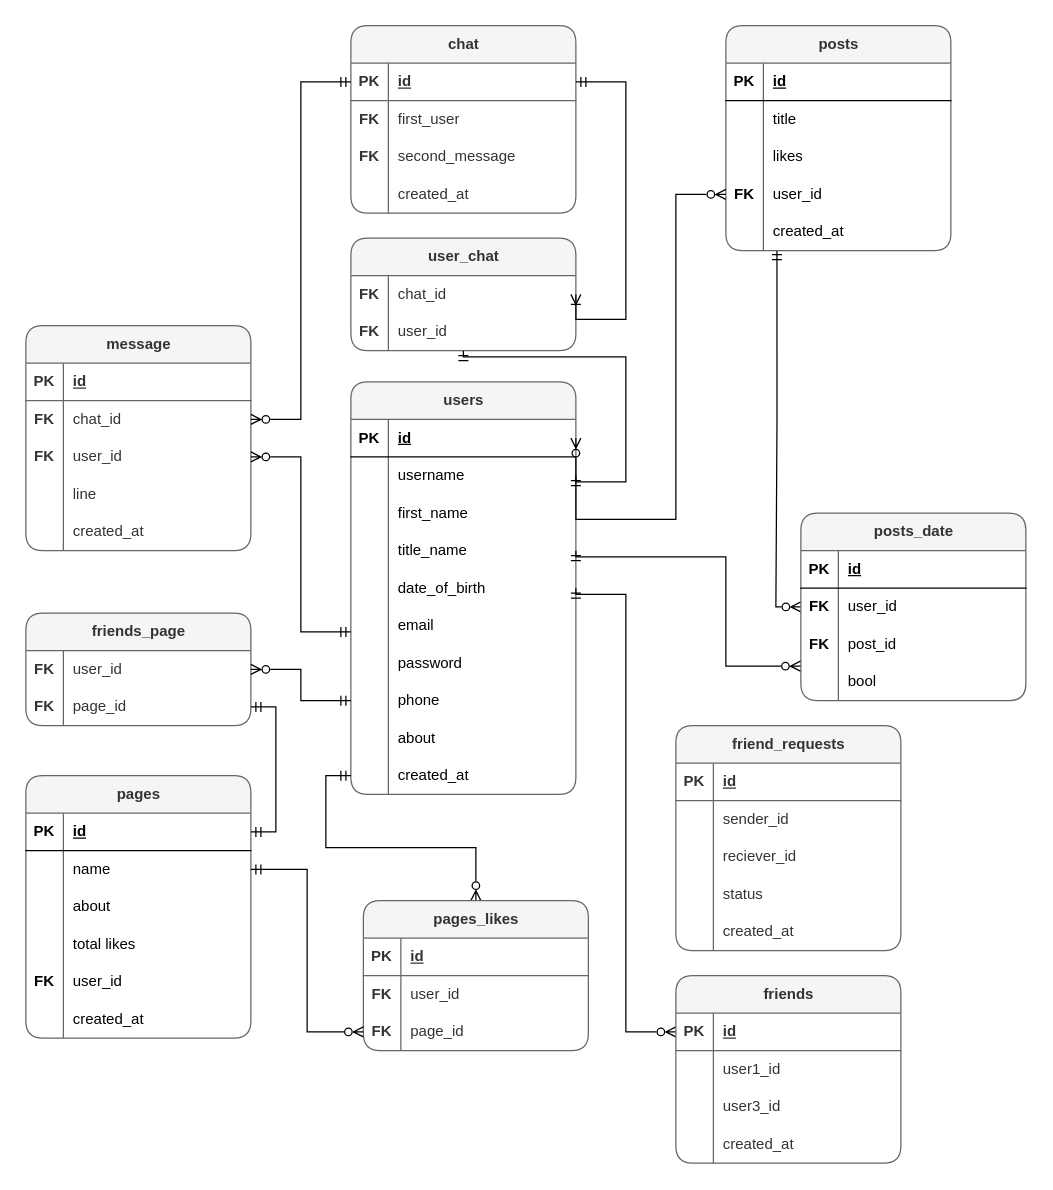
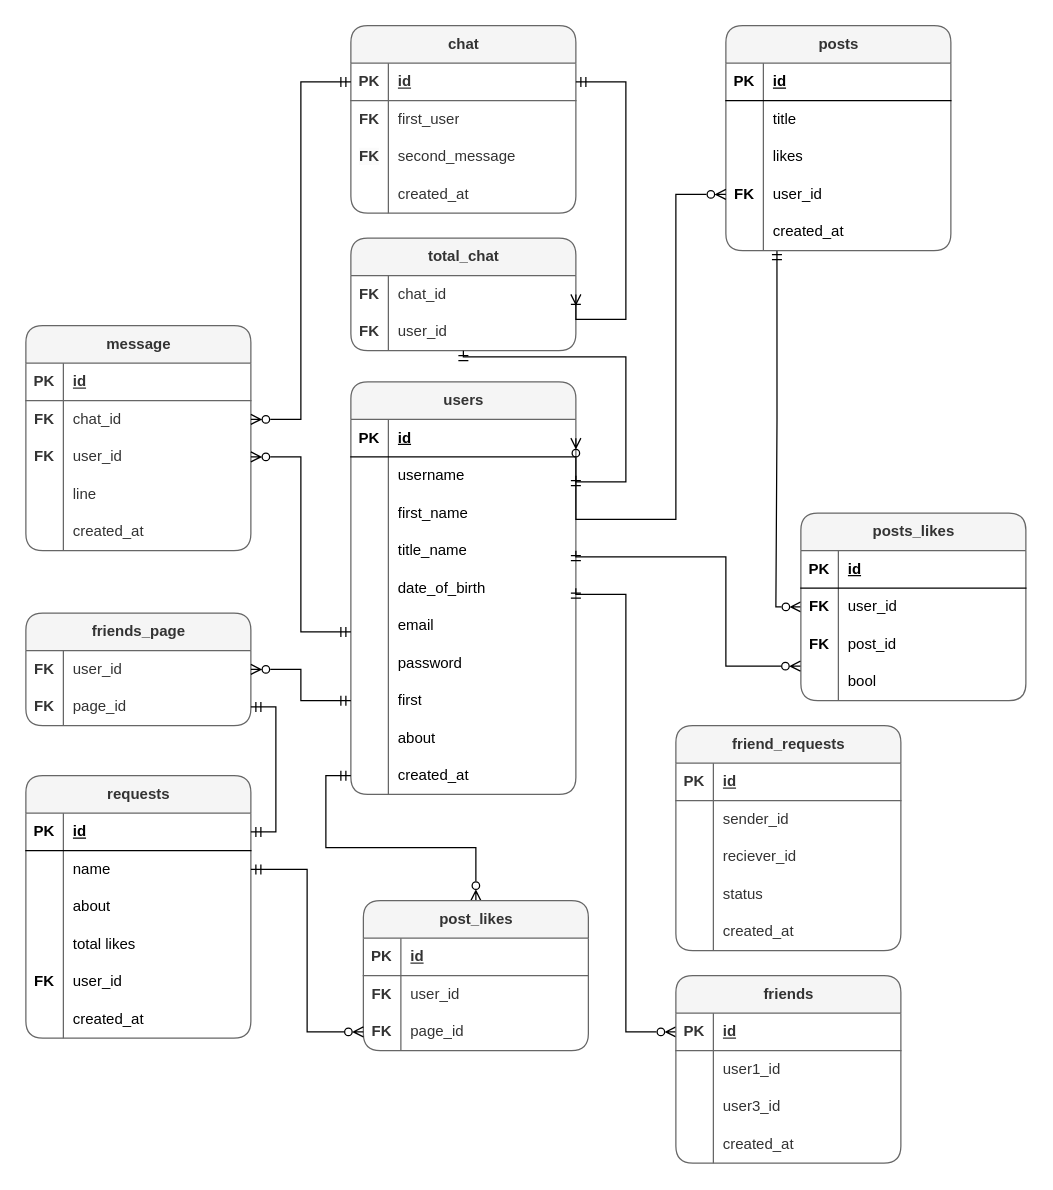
node "user_chat": label "user_chat" -> "total_chat"
node "posts_date": label "posts_date" -> "posts_likes"
node "phone": label "phone" -> "first"
node "pages": label "pages" -> "requests"
node "pages_likes": label "pages_likes" -> "post_likes"
